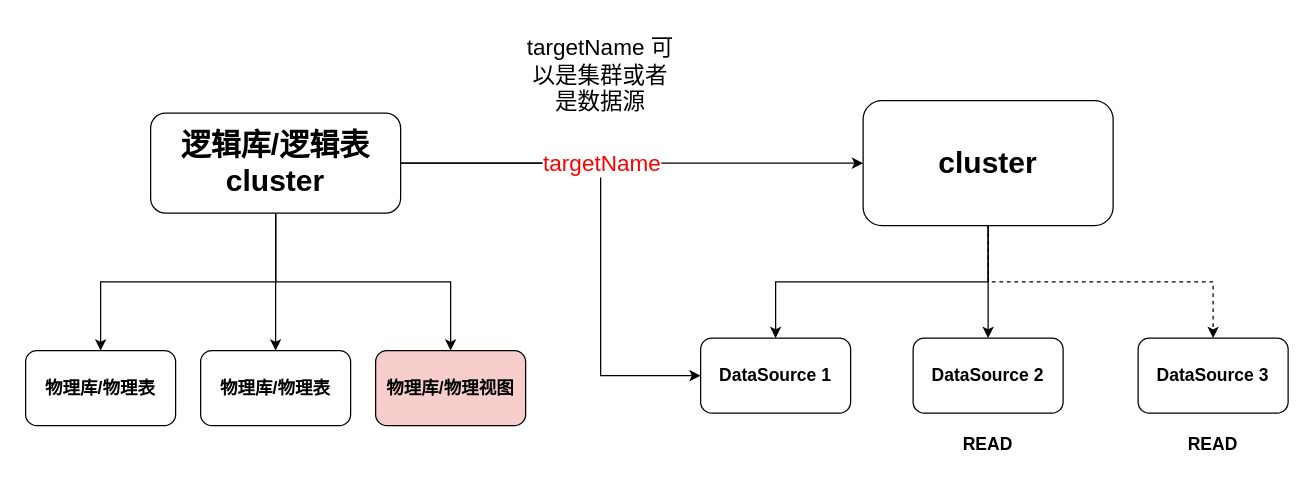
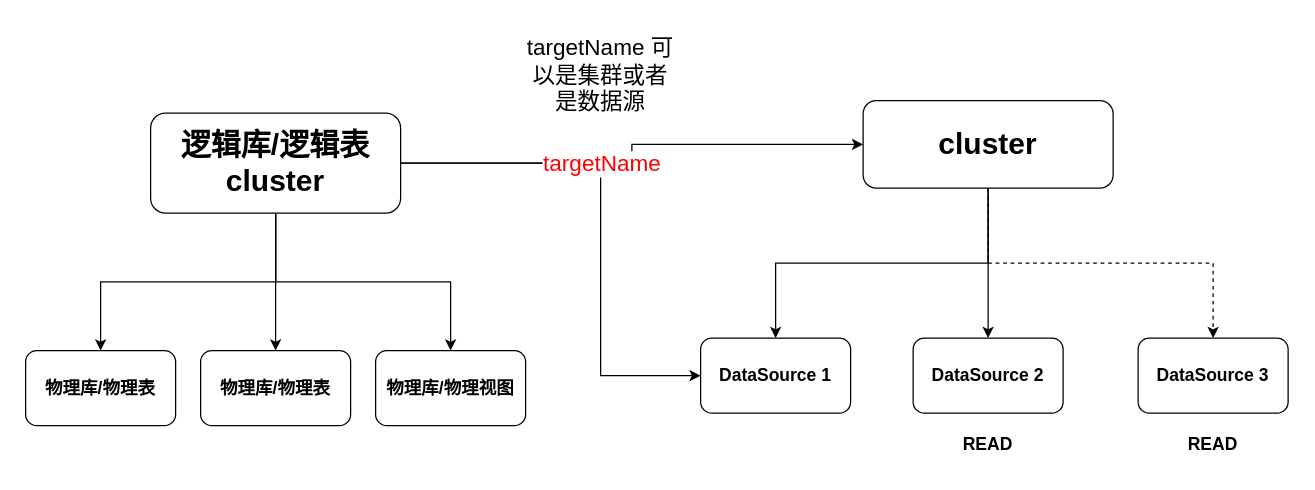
node "cluster": size 250x125 -> 250x88
node "物理库/物理视图": fillcolor #f8cecc -> #ffffff
